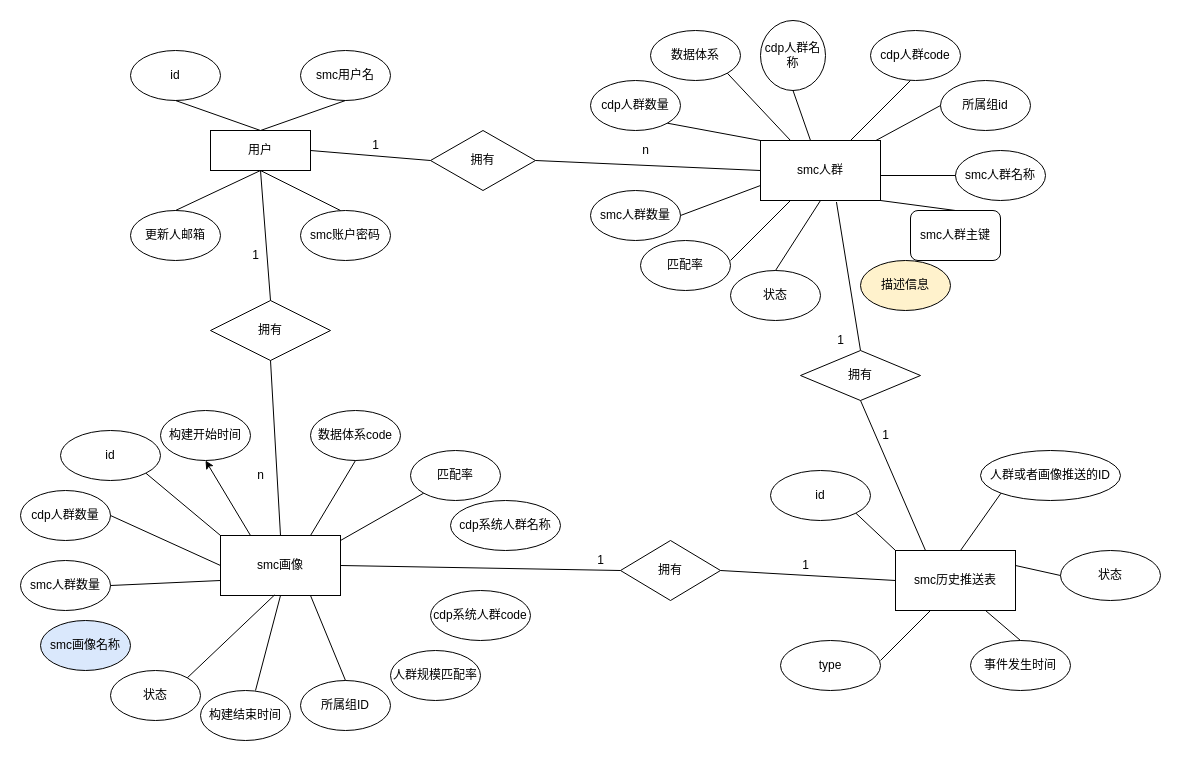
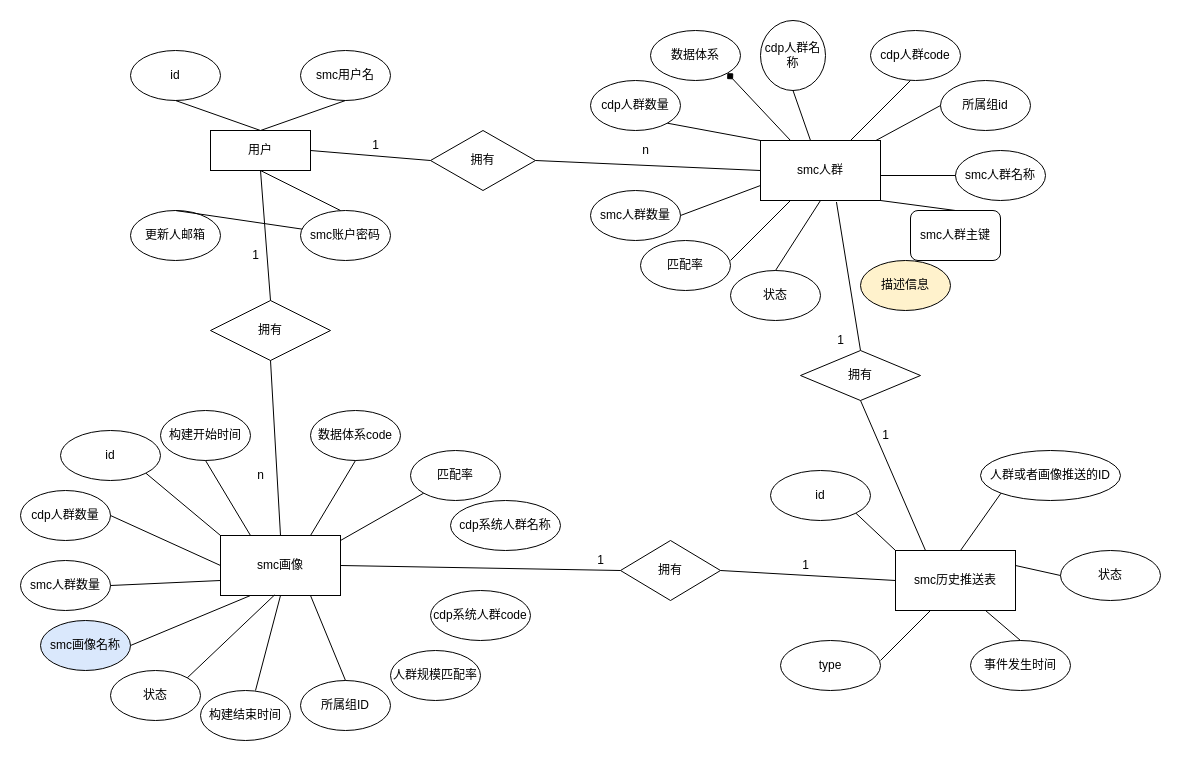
edge "数据体系" -- "smc人群": arrowhead none -> diamond
edge "用户" -- "更新人邮箱": now "smc账户密码" -- "更新人邮箱"
edge "smc画像" -> "构建开始时间": arrowhead classic -> none
edge "smc画像" -- "smc画像名称": added
